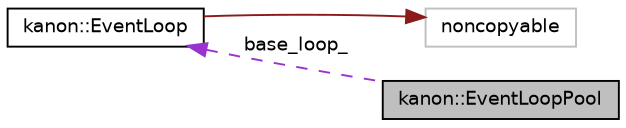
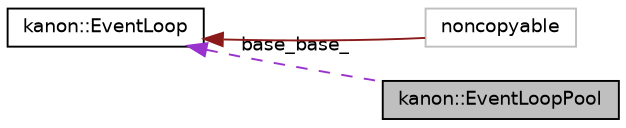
edge "kanon::EventLoop" -> "noncopyable": reversed
edge "kanon::EventLoopPool" -> "kanon::EventLoop": label " base_loop_" -> " base_base_"
